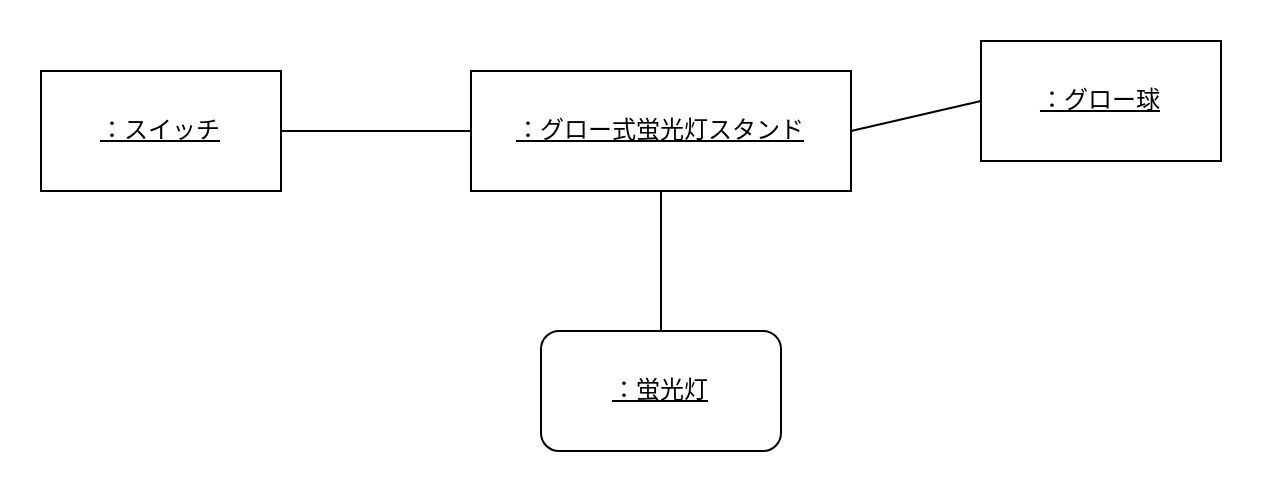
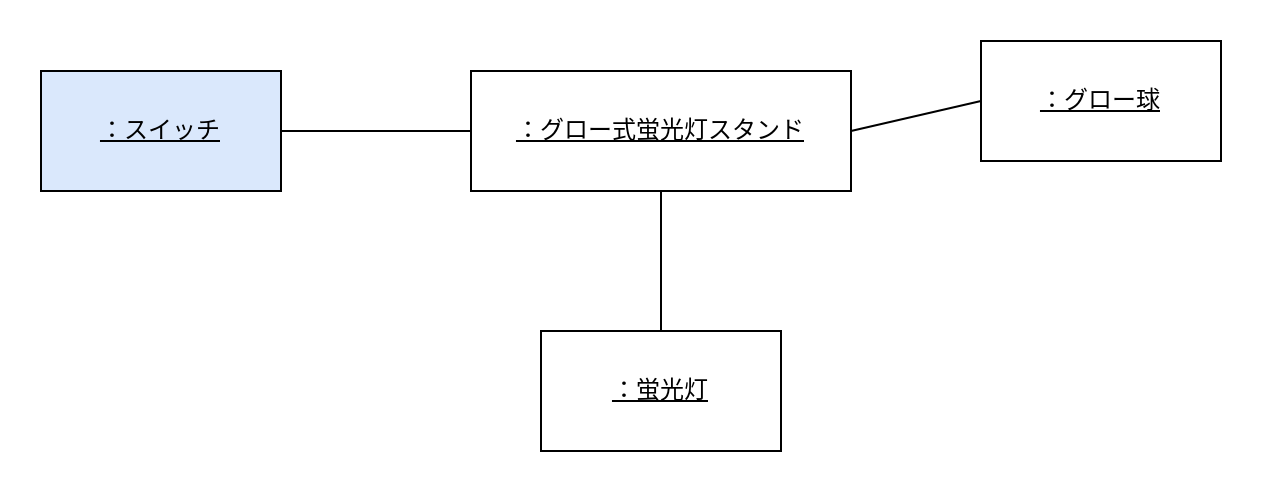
node "：スイッチ": fillcolor #ffffff -> #dae8fc
node "：蛍光灯": shape rounded rectangle -> rectangle
